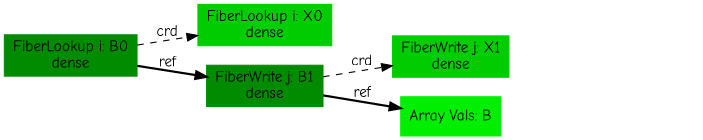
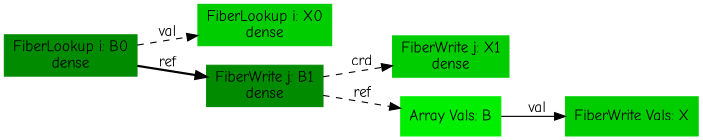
edge "FiberLookup i: B0 dense" -> "FiberLookup i: X0 dense": label "crd" -> "val"
edge "FiberWrite j: B1 dense" -> "Array Vals: B": style bold -> dashed
node "FiberWrite Vals: X": added
